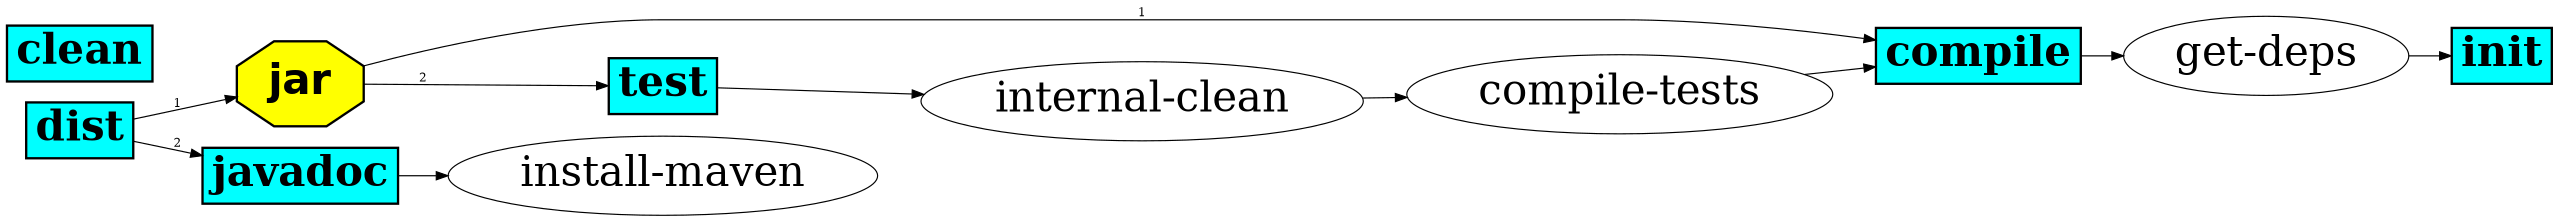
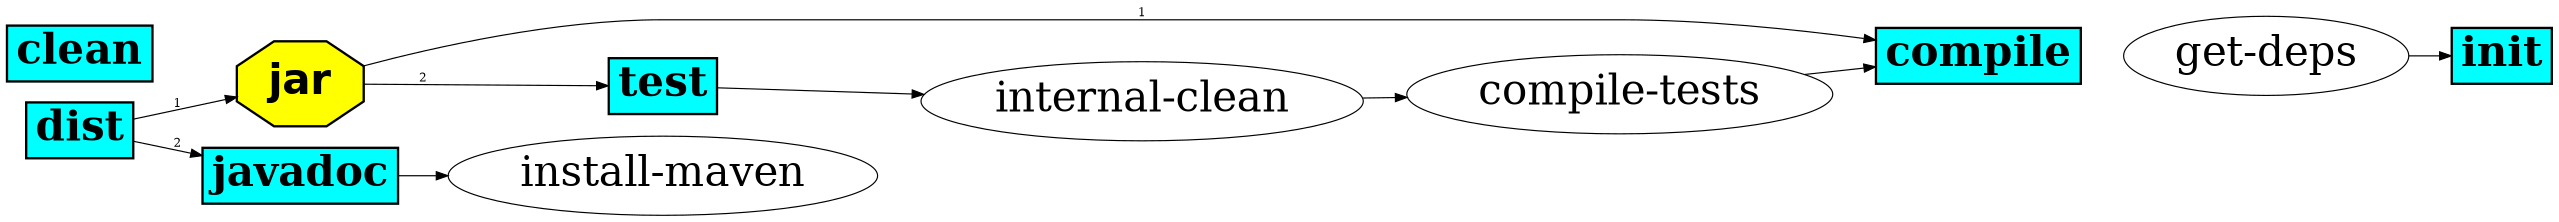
edge "compile" -> "get-deps": removed
